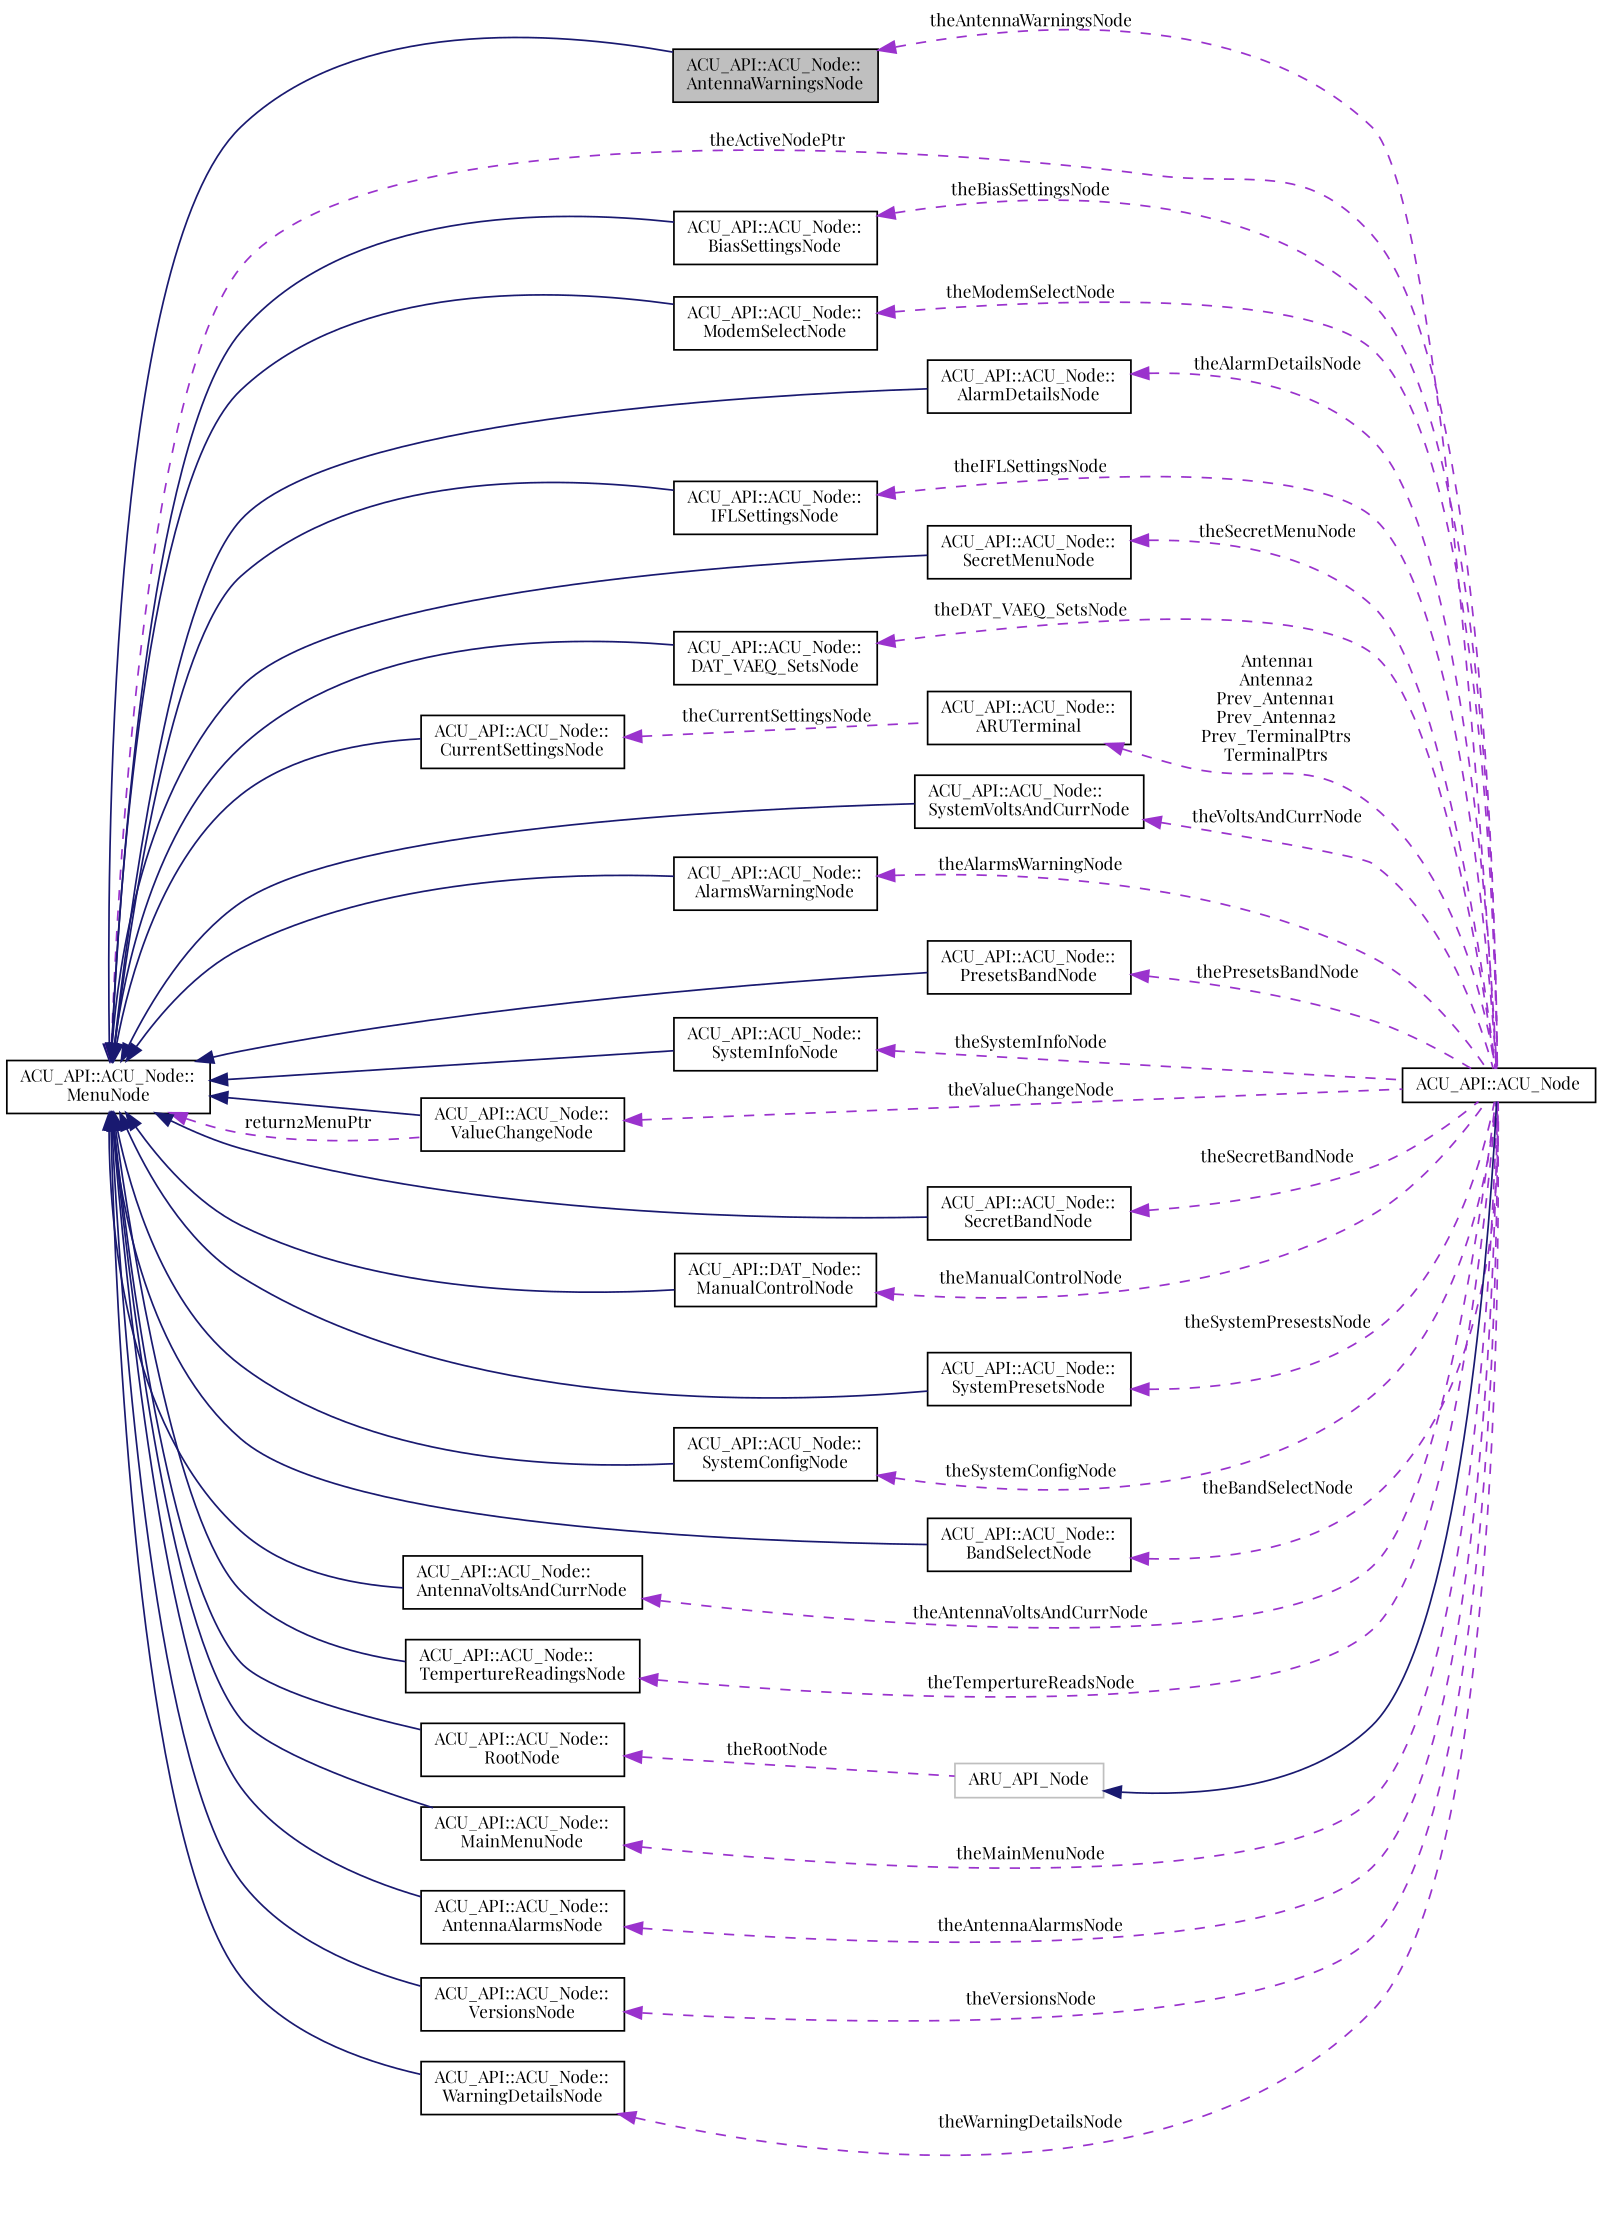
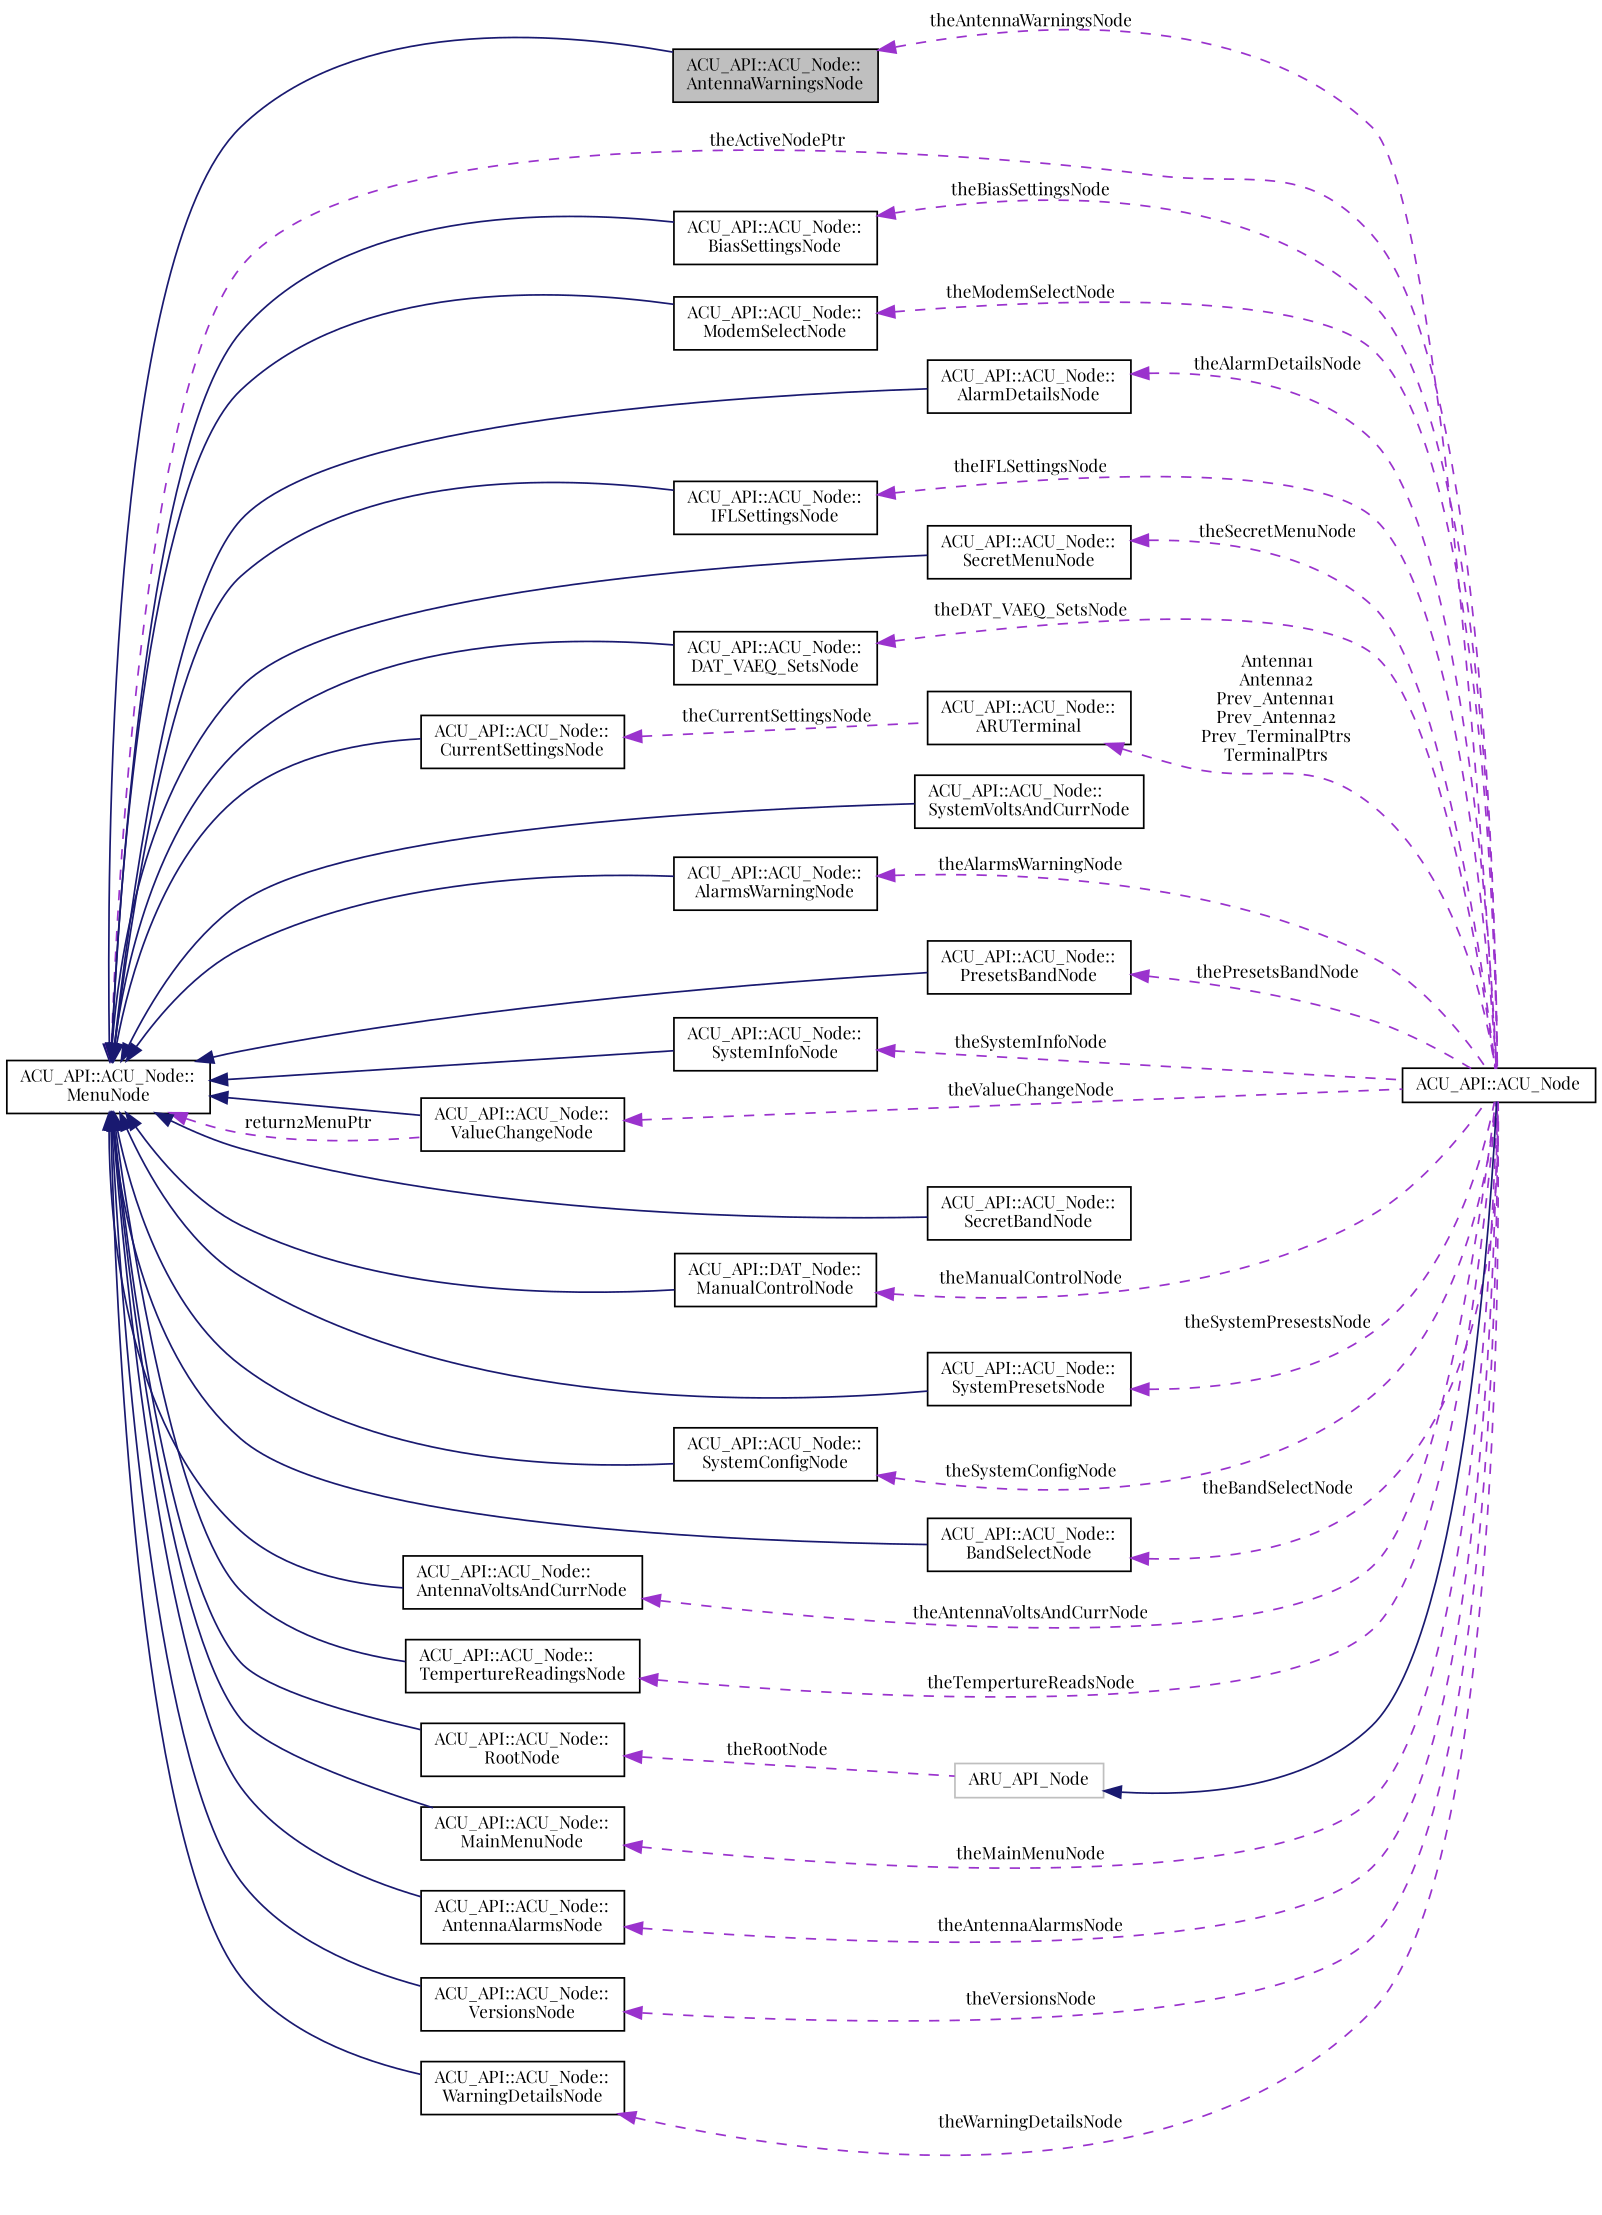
edge "ACU_API::ACU_Node" -> "ACU_API::ACU_Node:: SystemVoltsAndCurrNode": removed, label "theVoltsAndCurrNode"
edge "ACU_API::ACU_Node" -> "ACU_API::ACU_Node:: SecretBandNode": removed, label "theSecretBandNode"
